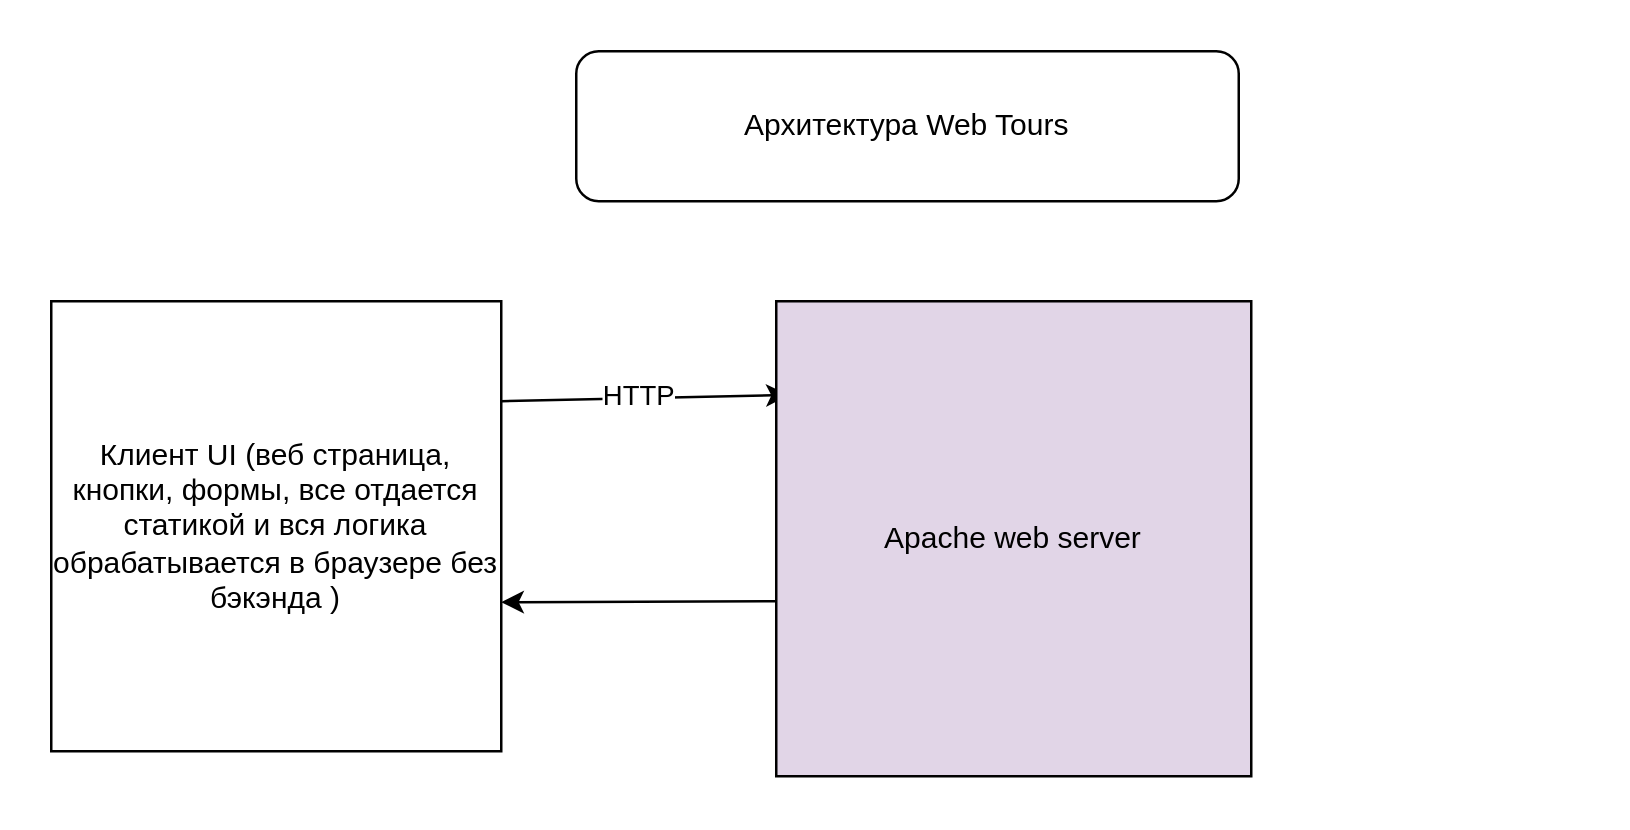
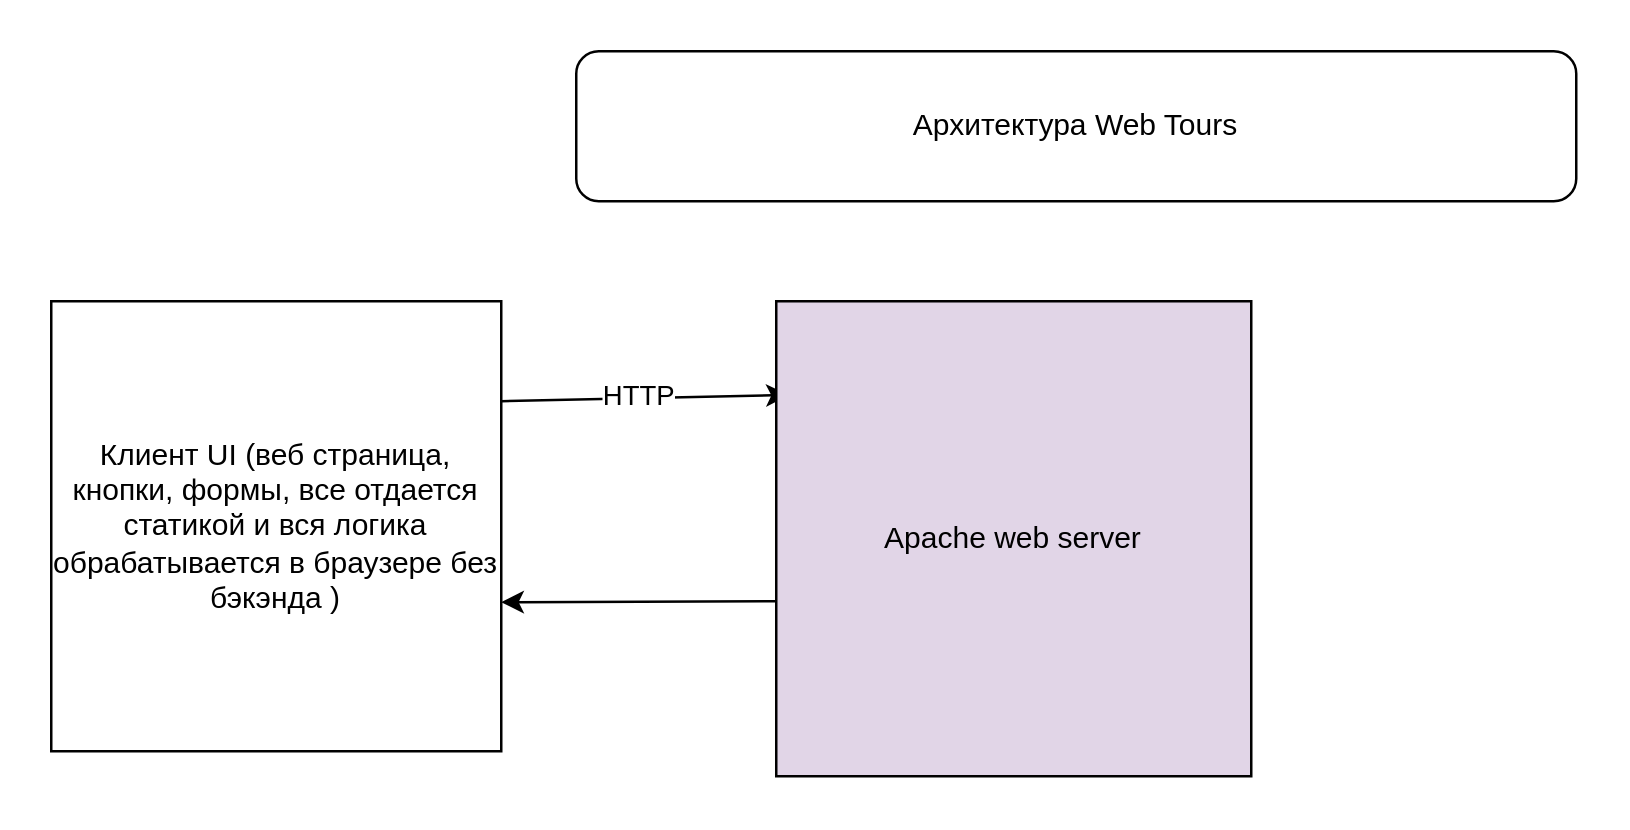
node "Архитектура Web Tours": size 663x150 -> 1000x150
